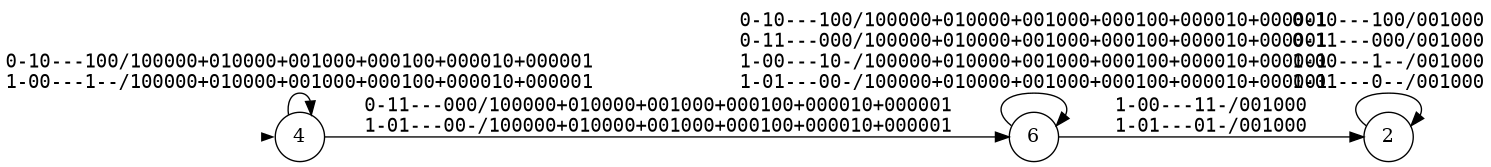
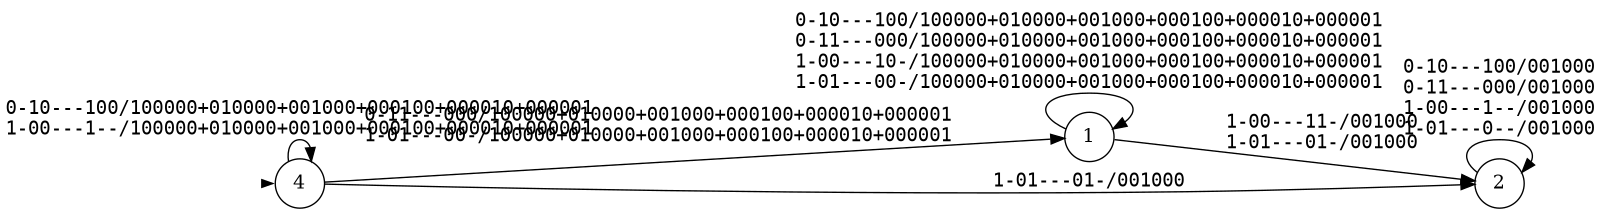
node "6": label "6" -> "1"
edge "4" -> "2": added, label "1-01---01-/001000"
